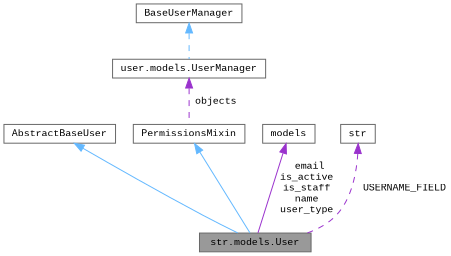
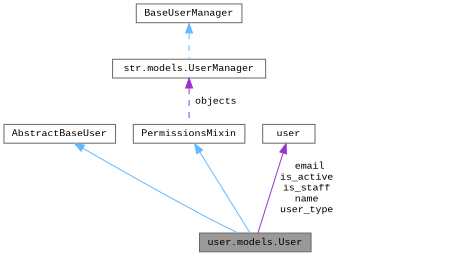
node "user.models.UserManager": label "user.models.UserManager" -> "str.models.UserManager"
node "models": label "models" -> "user"
node "str": removed
node "str.models.User": label "str.models.User" -> "user.models.User"
